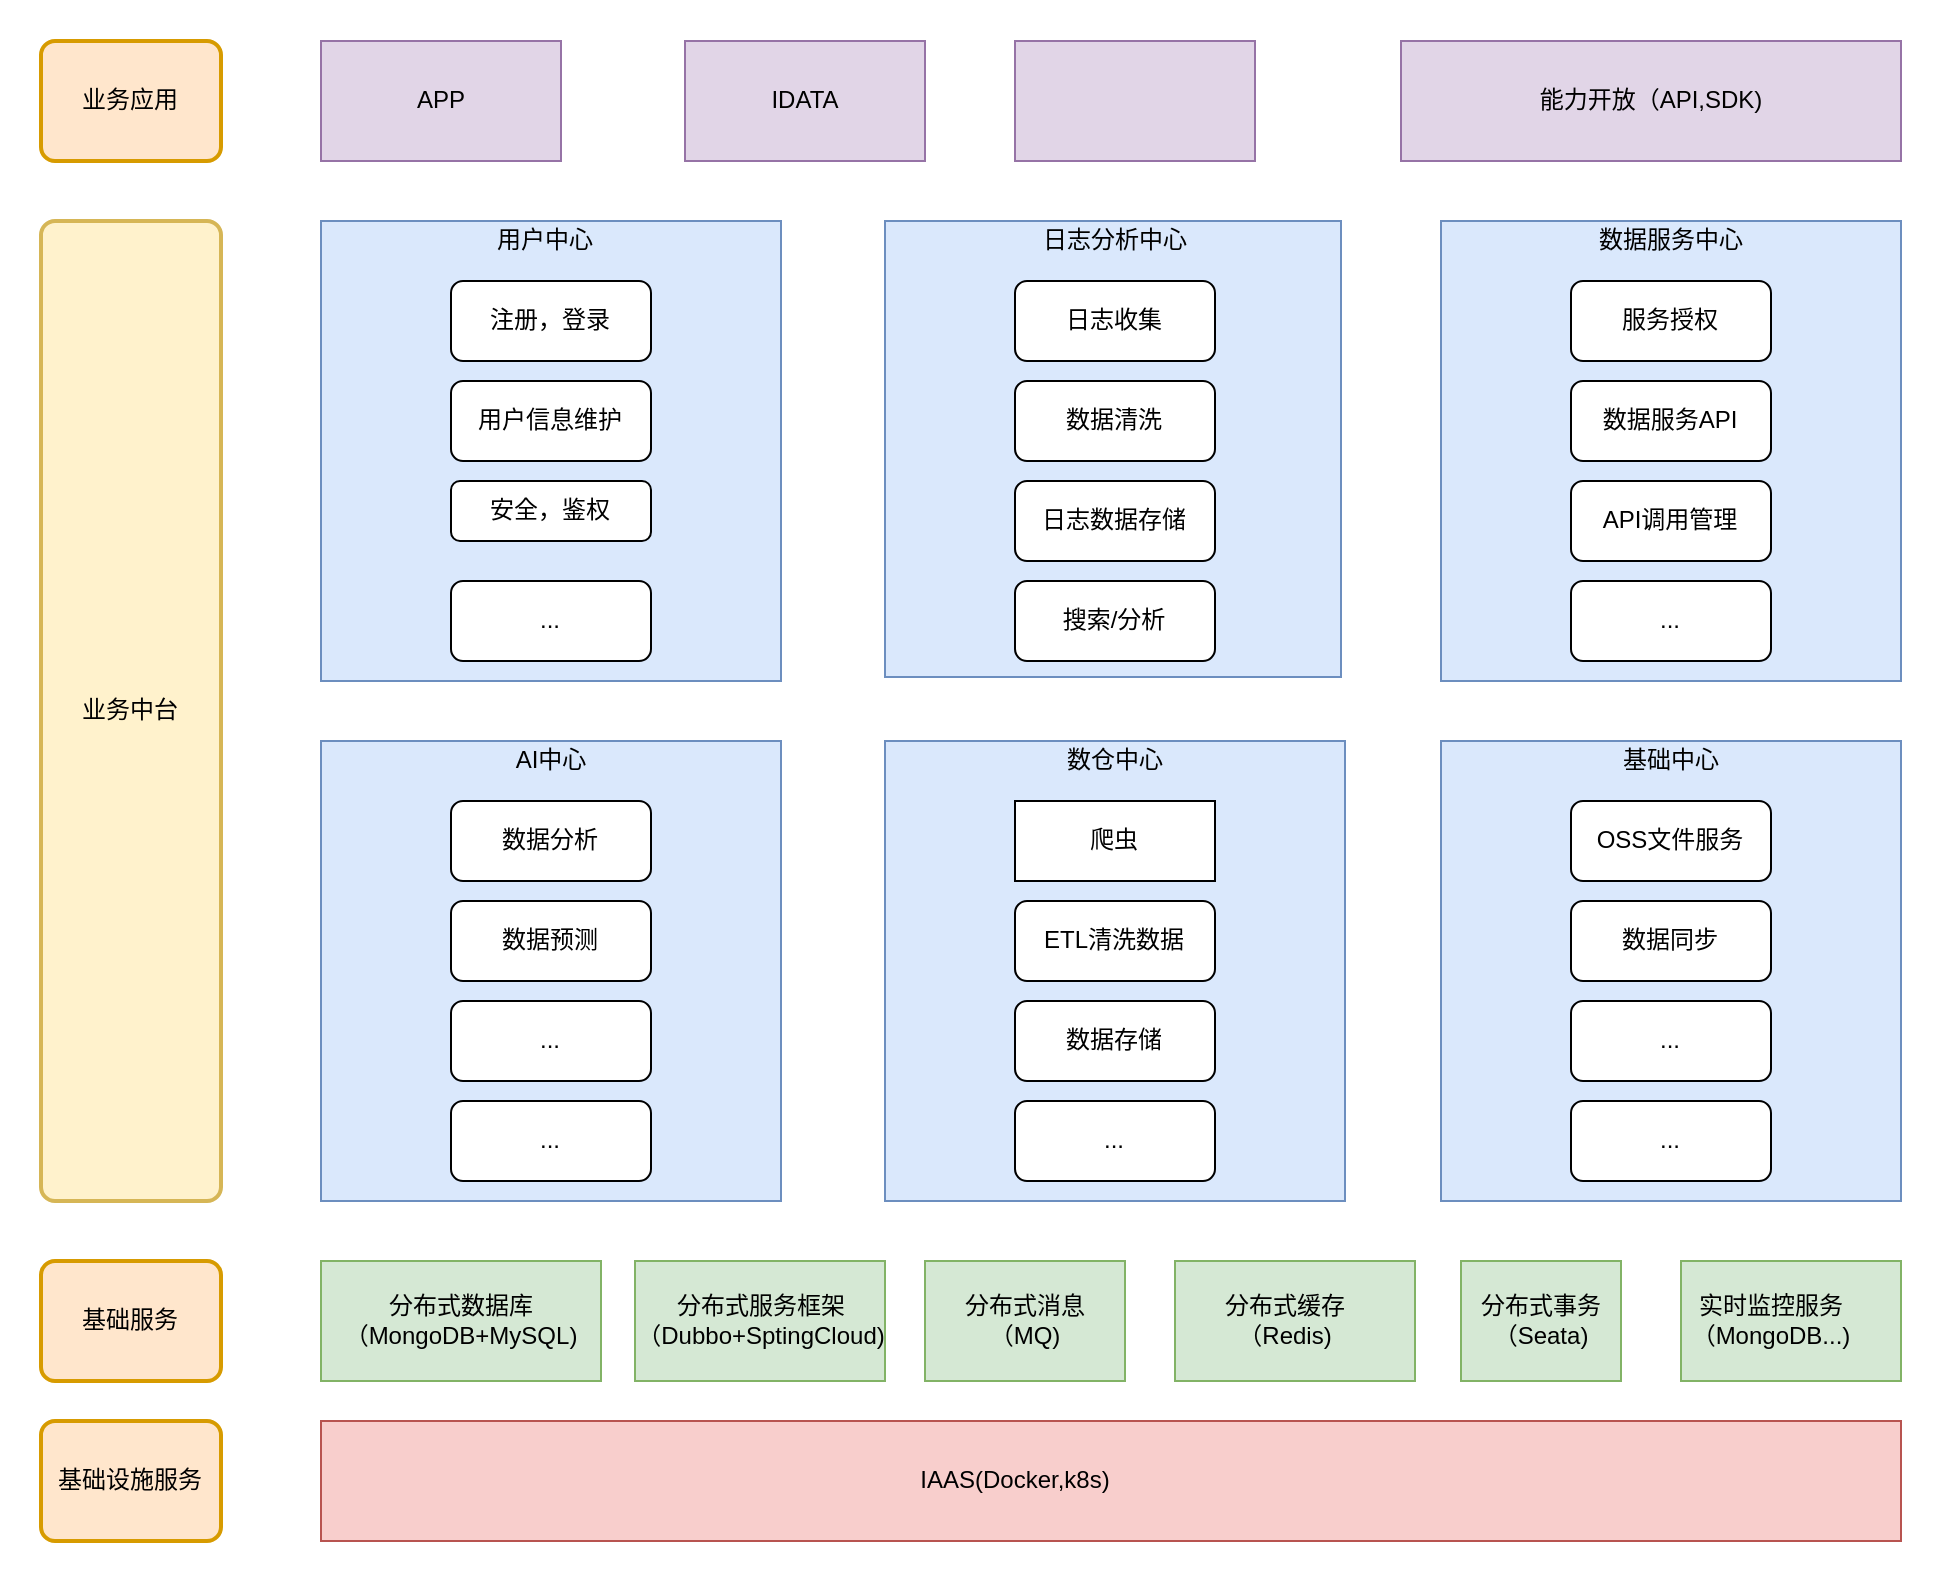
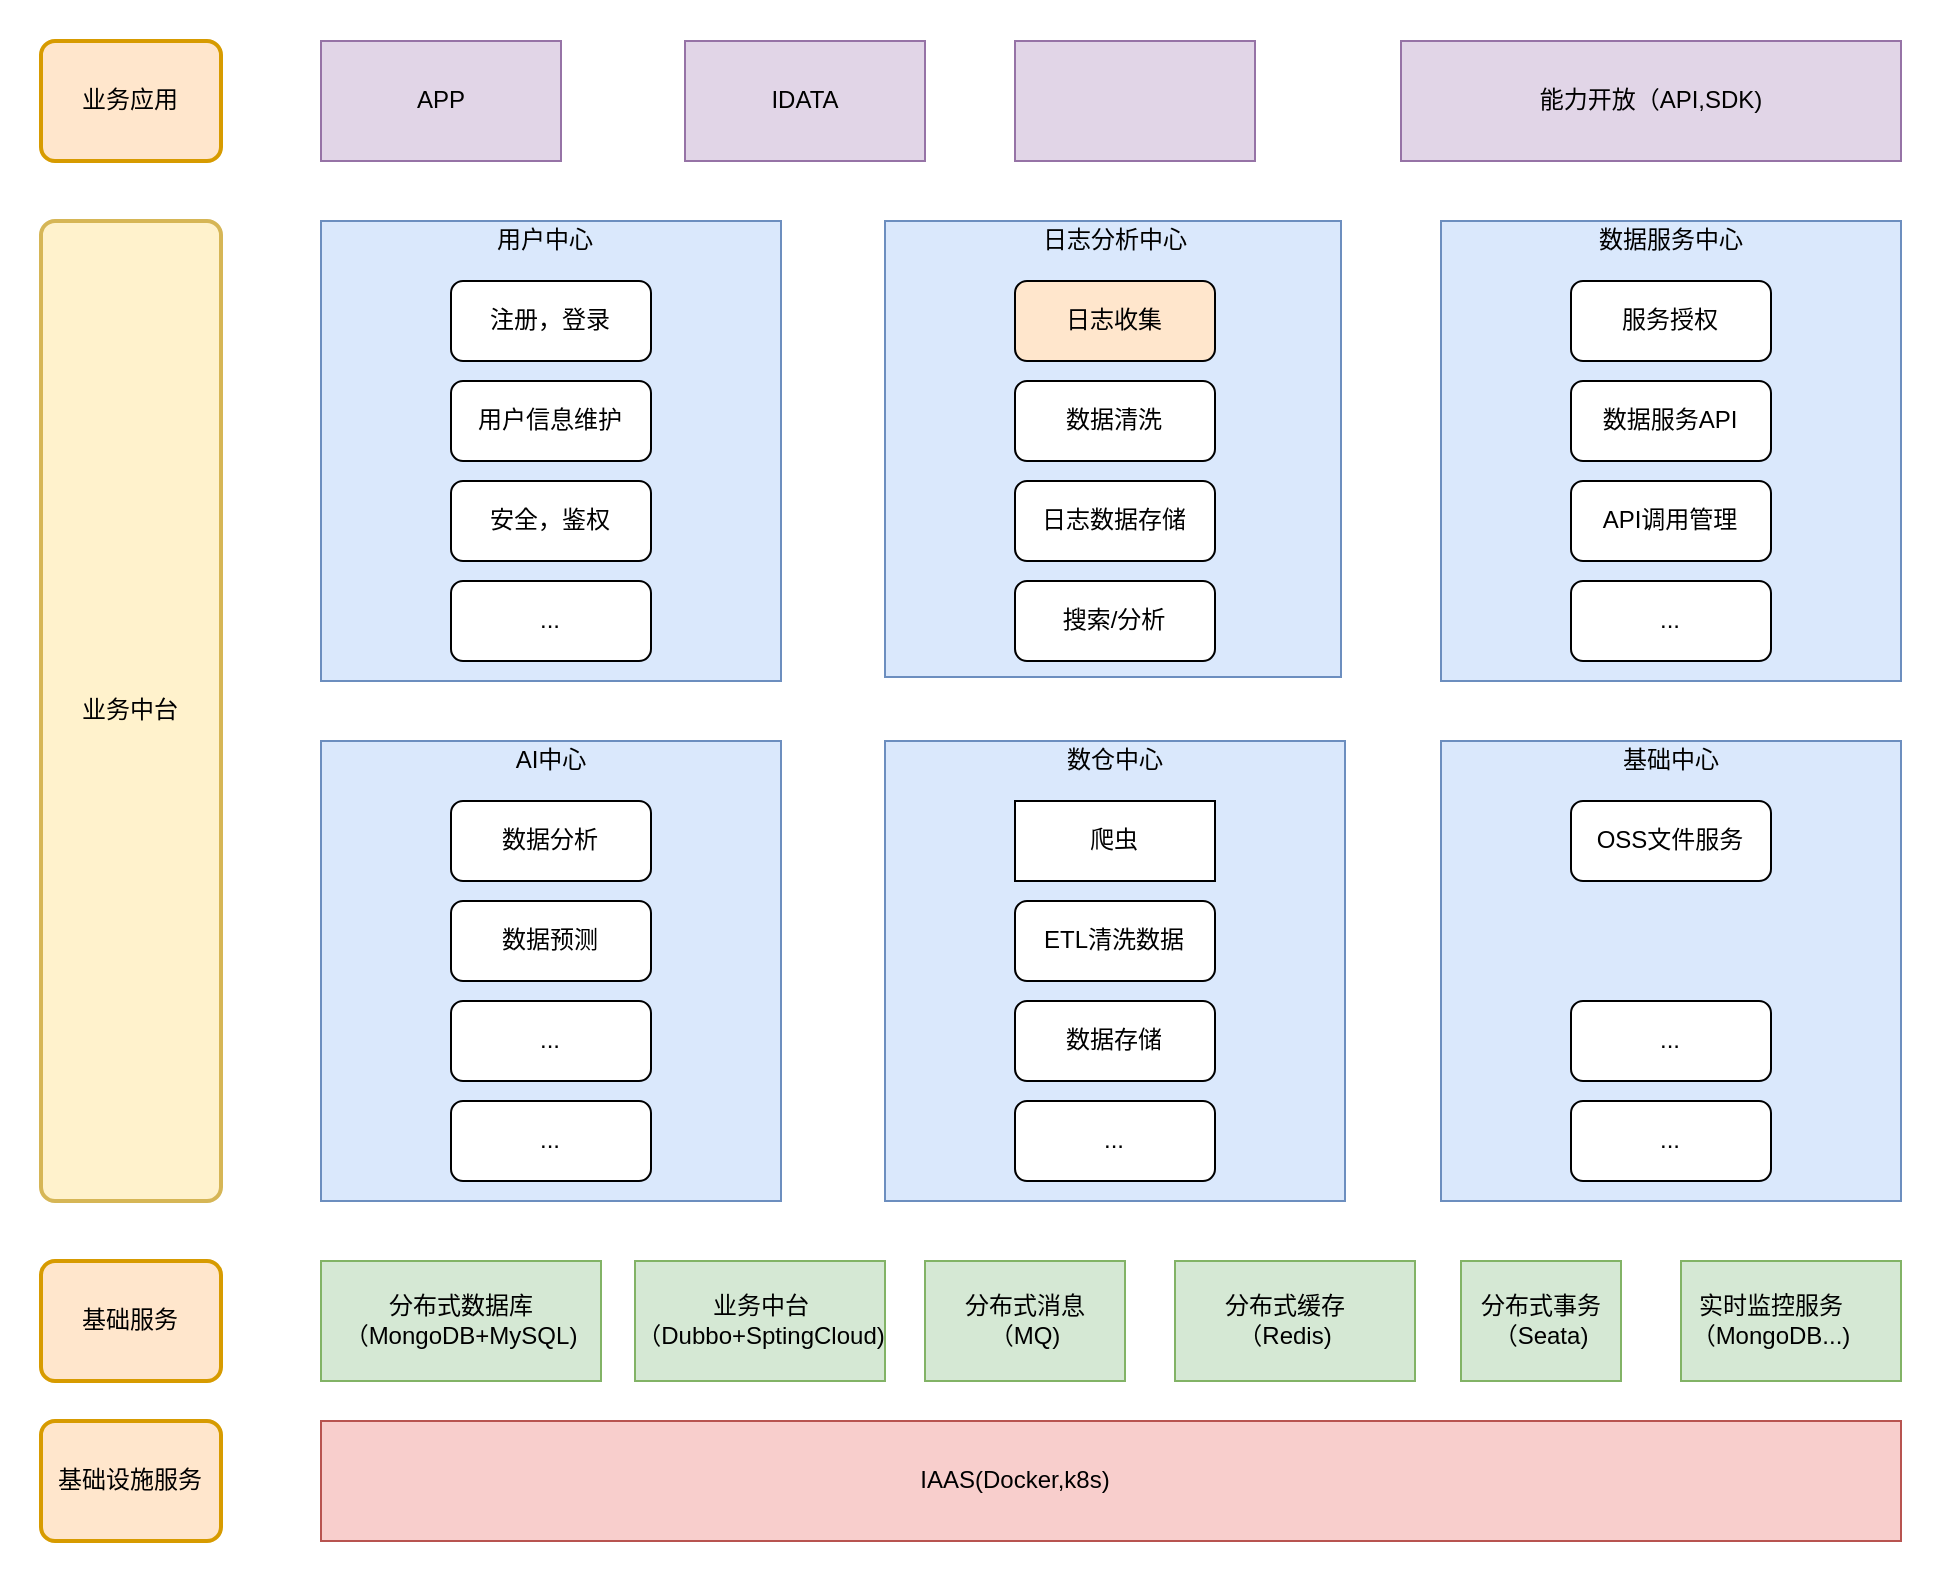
node "日志收集": fillcolor #ffffff -> #ffe6cc
node "安全，鉴权": size 200x60 -> 200x80
node "数据同步": removed
node "分布式服务框架 （Dubbo+SptingCloud)": label "分布式服务框架 （Dubbo+SptingCloud)" -> "业务中台 （Dubbo+SptingCloud)"
